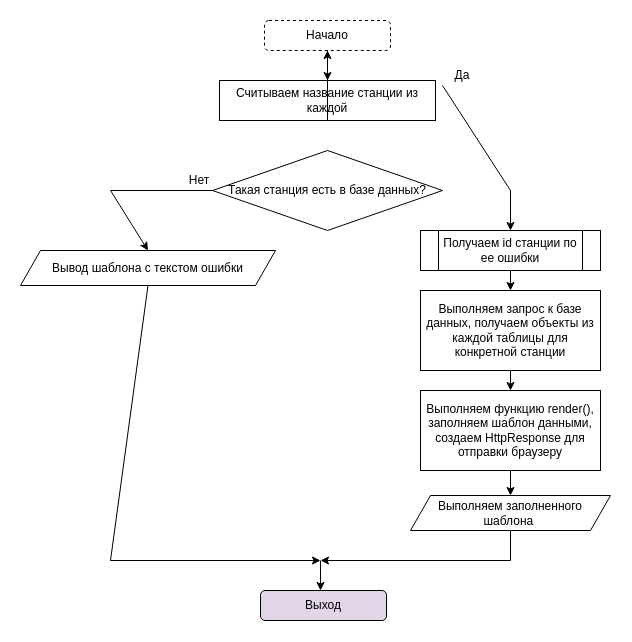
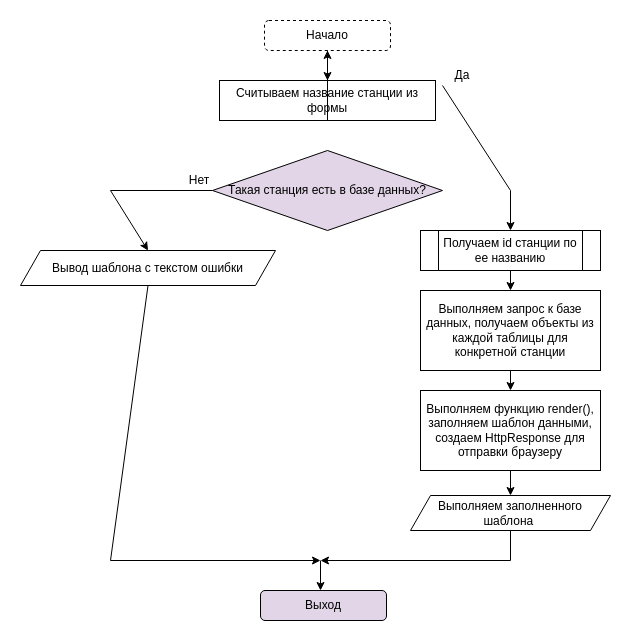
node "Считываем название станции из каждой": label "Считываем название станции из каждой" -> "Считываем название станции из формы"
node "Такая станция есть в базе данных?": fillcolor #ffffff -> #e1d5e7
node "Получаем id станции по ее ошибки": label "Получаем id станции по ее ошибки" -> "Получаем id станции по ее названию"
